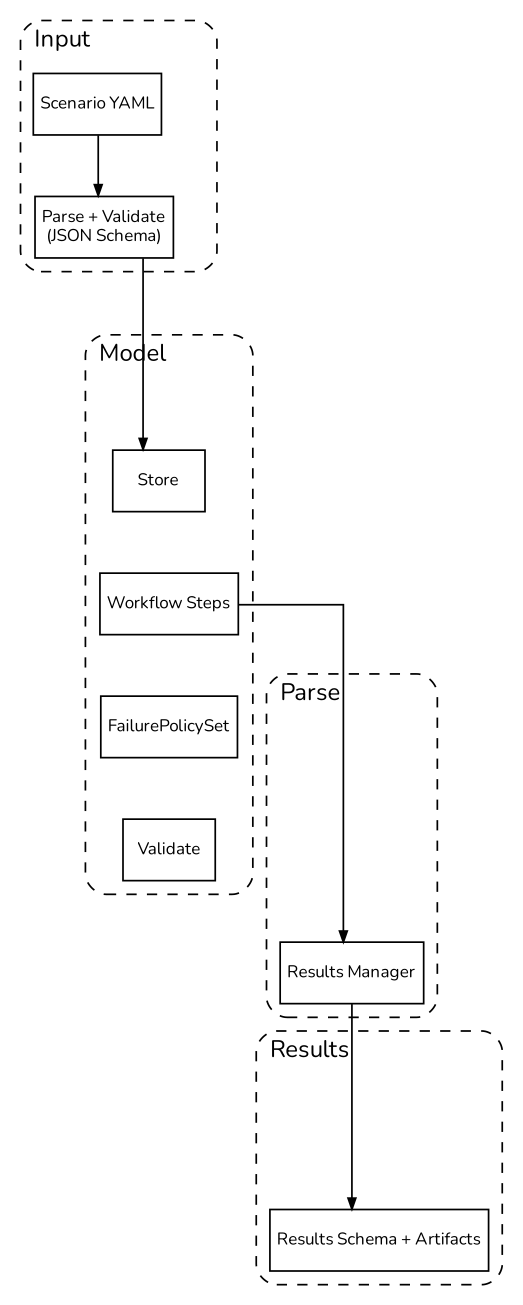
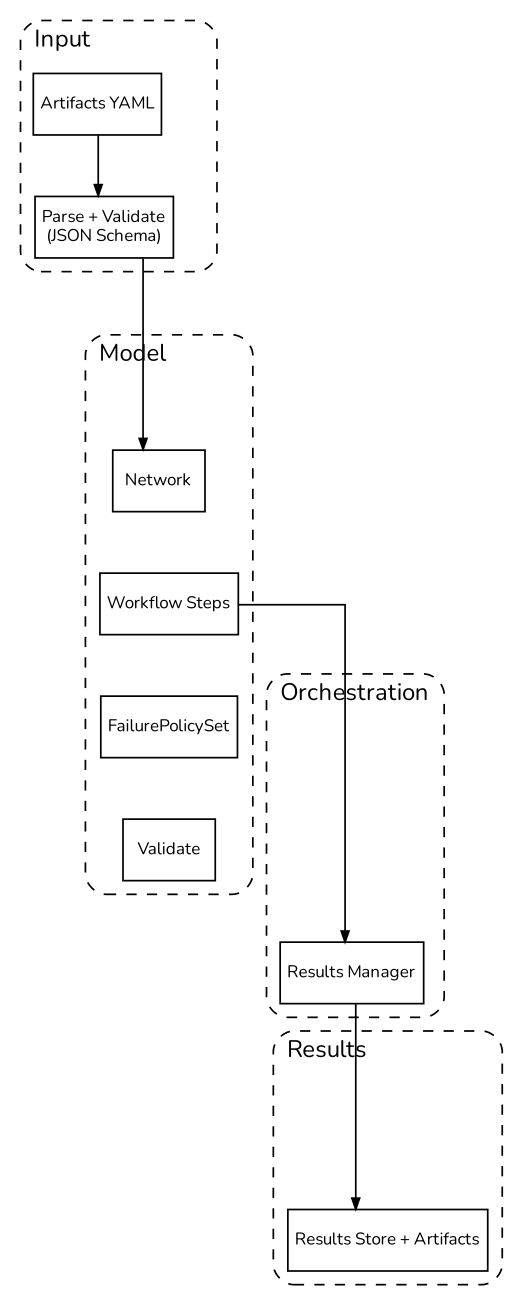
node "Scenario YAML": label "Scenario YAML" -> "Artifacts YAML"
node "Store": label "Store" -> "Network"
cluster "Parse": label "Parse" -> "Orchestration"
node "Results Schema + Artifacts": label "Results Schema + Artifacts" -> "Results Store + Artifacts"
